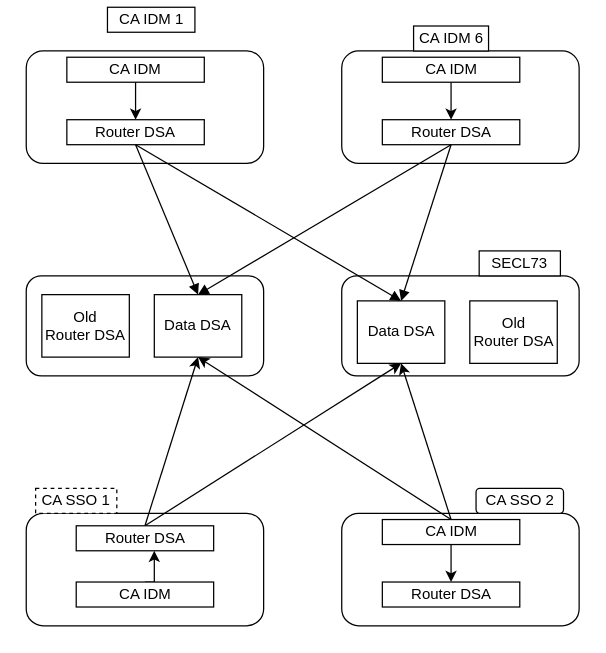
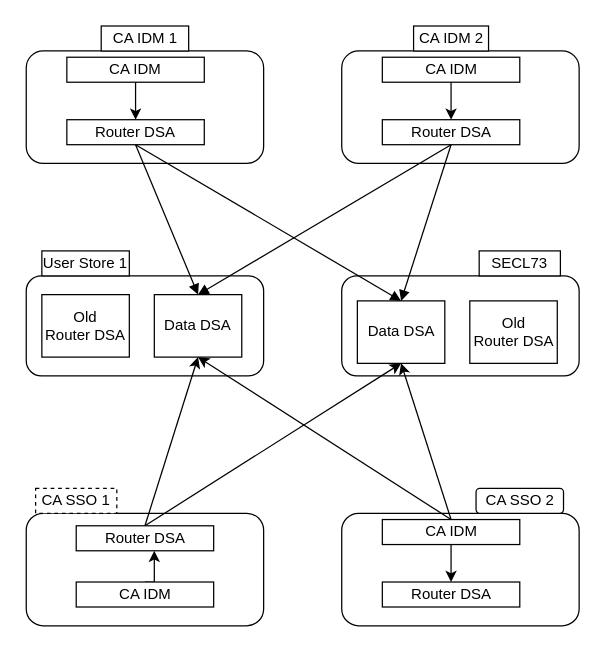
node "CA IDM 1": moved (151, 19) -> (145, 38)
node "CA IDM 6": label "CA IDM 6" -> "CA IDM 2"
node "User Store 1": added
